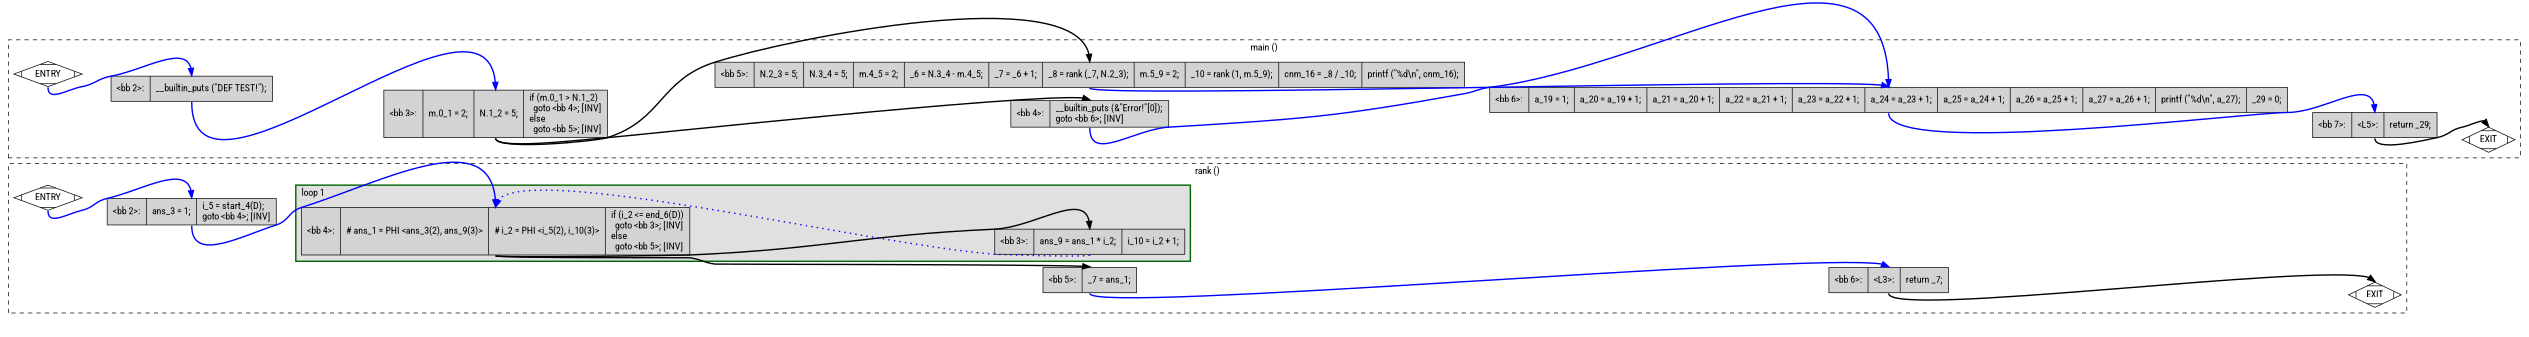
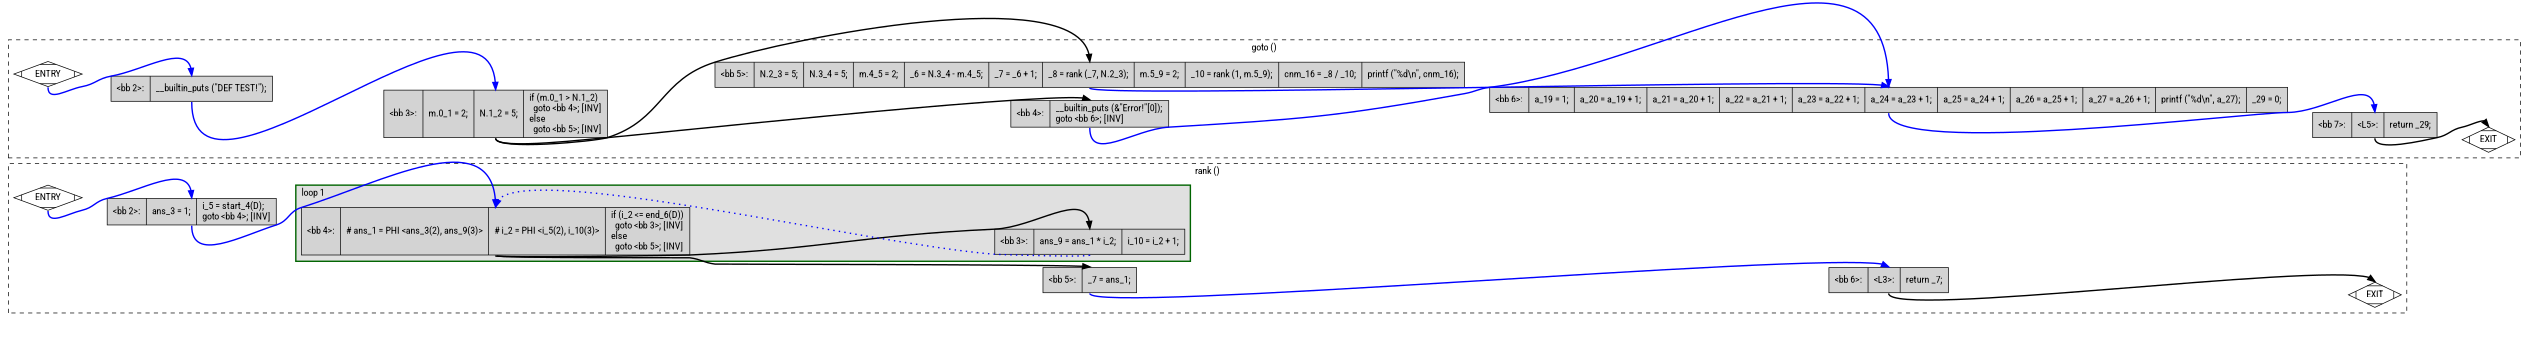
cluster "main ()": label "main ()" -> "goto ()"
